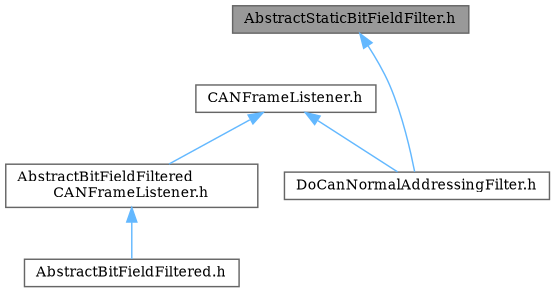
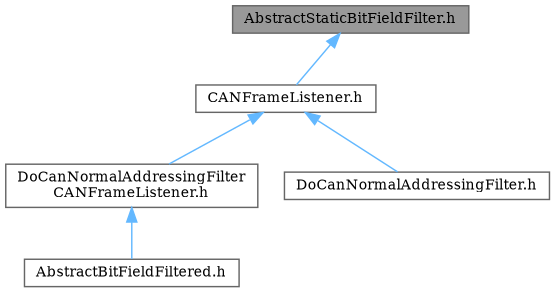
edge "DoCanNormalAddressingFilter.h" -> "AbstractStaticBitFieldFilter.h": now "CANFrameListener.h" -> "AbstractStaticBitFieldFilter.h"
node "AbstractBitFieldFiltered CANFrameListener.h": label "AbstractBitFieldFiltered CANFrameListener.h" -> "DoCanNormalAddressingFilter CANFrameListener.h"
